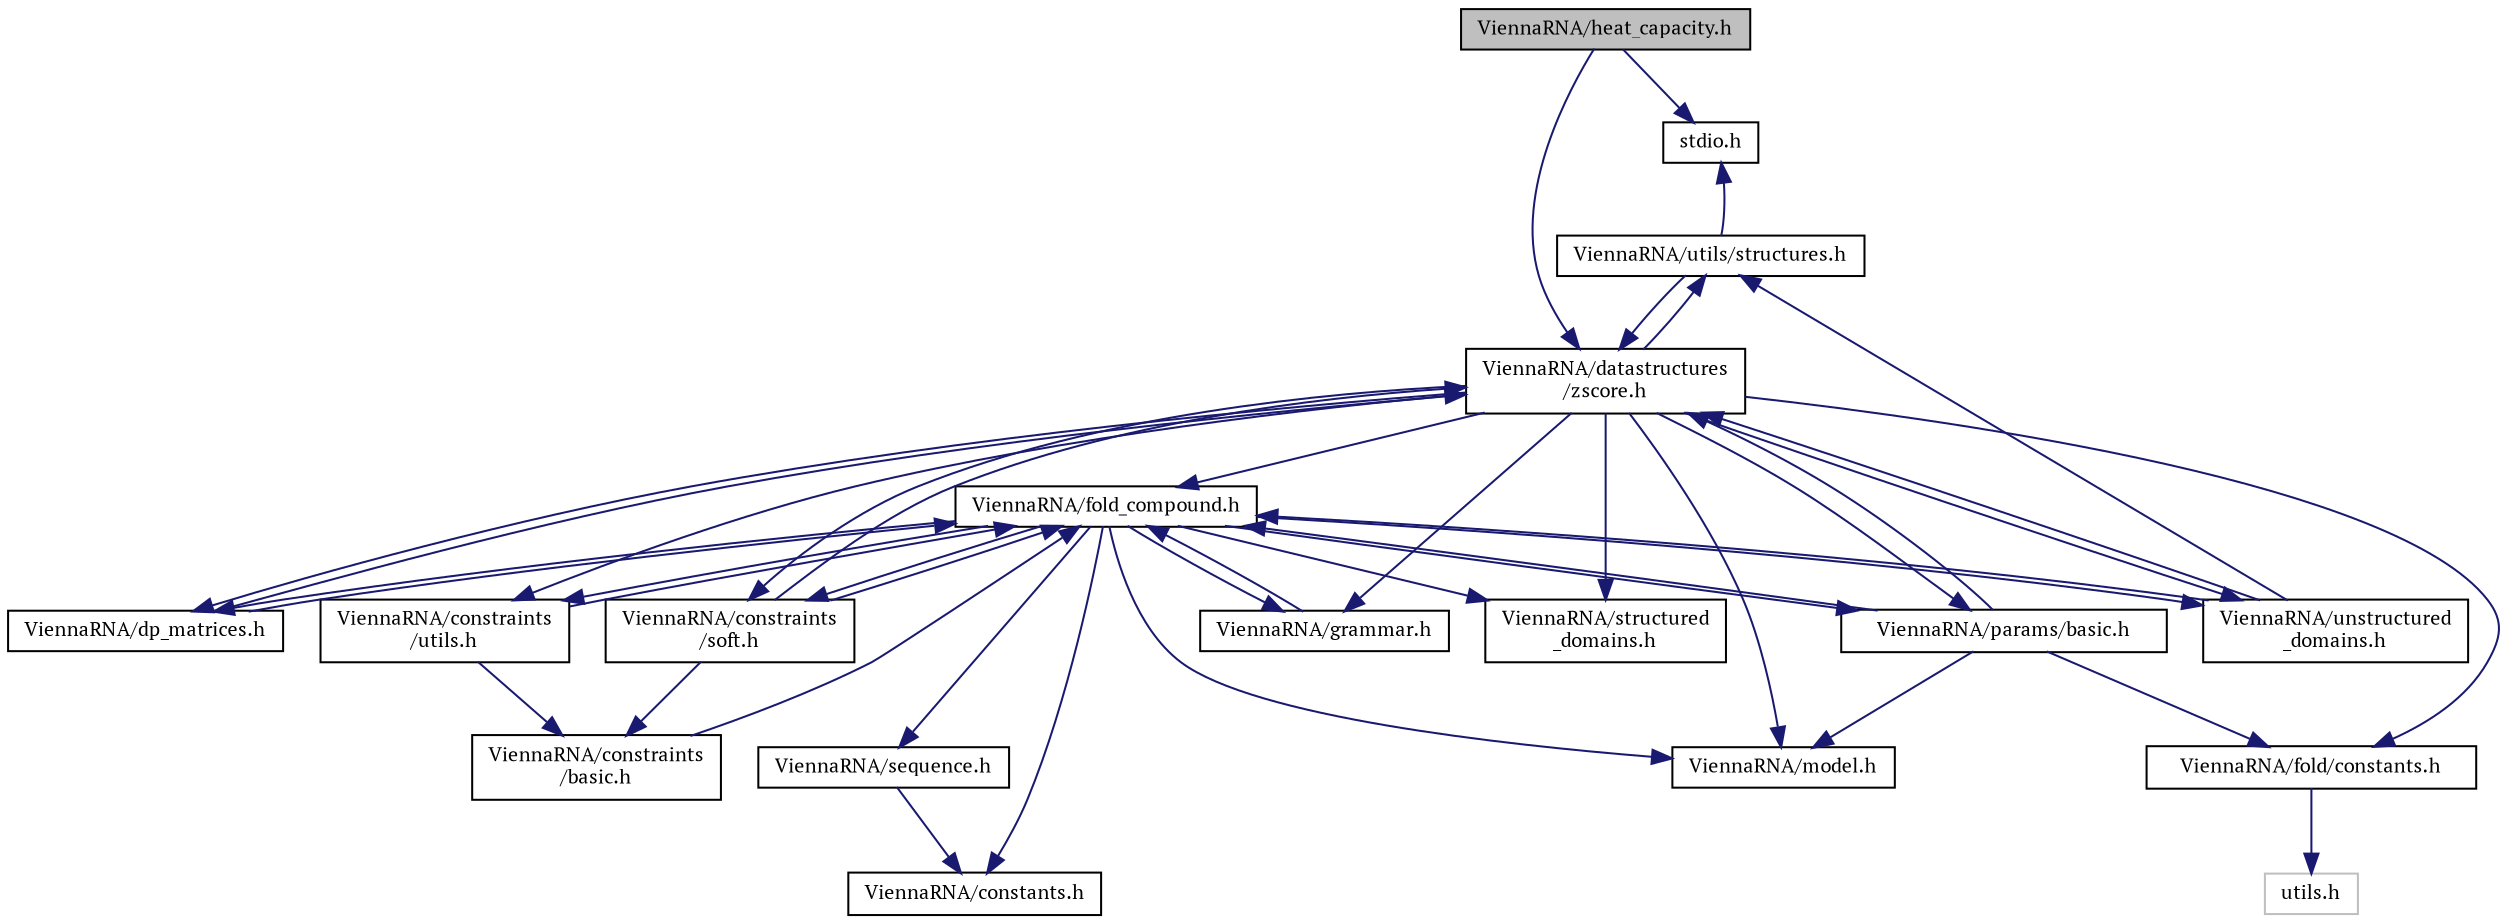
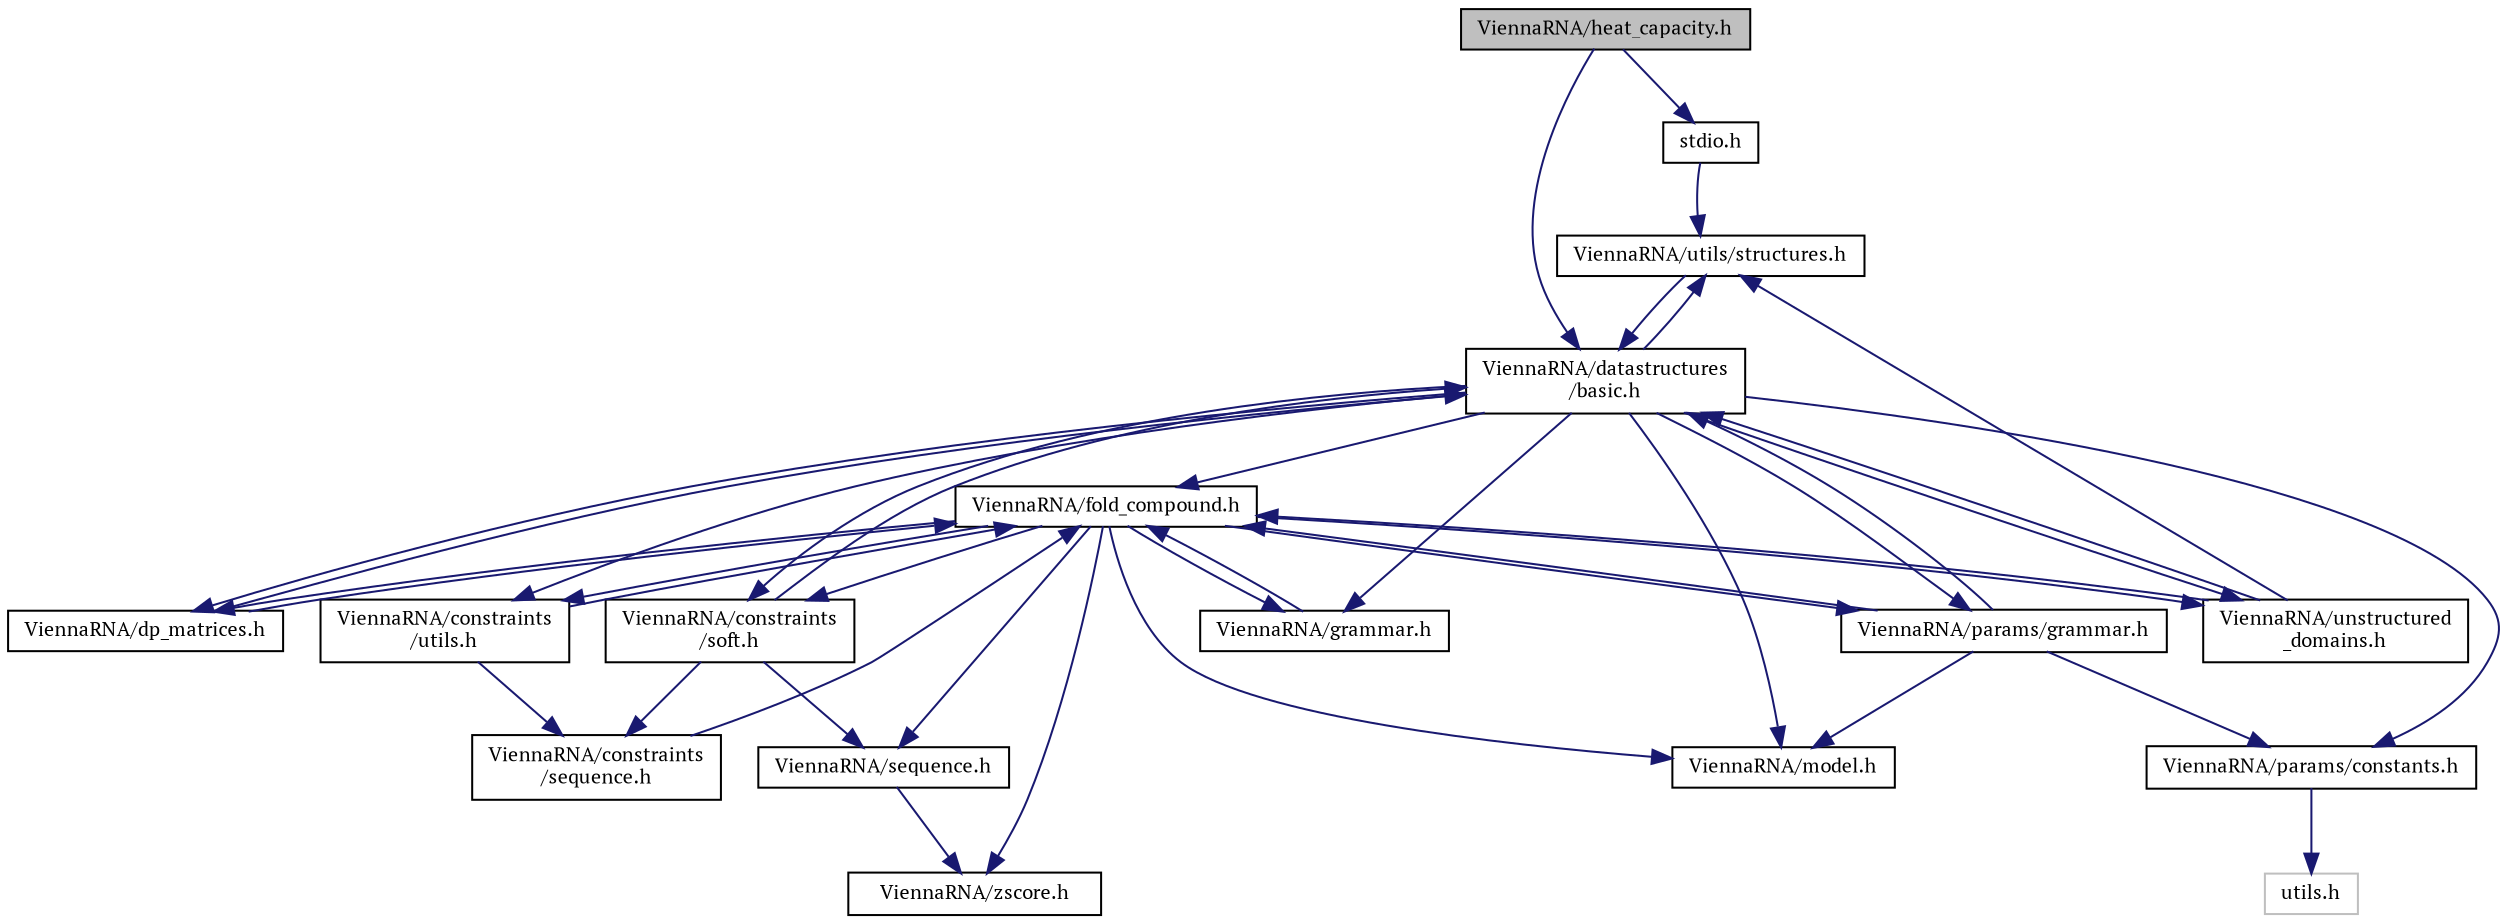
edge "ViennaRNA/utils/structures.h" -> "stdio.h": reversed
node "ViennaRNA/datastructures /zscore.h": label "ViennaRNA/datastructures /zscore.h" -> "ViennaRNA/datastructures /basic.h"
edge "ViennaRNA/constraints /soft.h" -> "ViennaRNA/fold_compound.h": now "ViennaRNA/constraints /soft.h" -> "ViennaRNA/sequence.h"
node "ViennaRNA/structured _domains.h": removed
node "ViennaRNA/params/basic.h": label "ViennaRNA/params/basic.h" -> "ViennaRNA/params/grammar.h"
node "ViennaRNA/constraints /basic.h": label "ViennaRNA/constraints /basic.h" -> "ViennaRNA/constraints /sequence.h"
node "ViennaRNA/fold/constants.h": label "ViennaRNA/fold/constants.h" -> "ViennaRNA/params/constants.h"
node "ViennaRNA/constants.h": label "ViennaRNA/constants.h" -> "ViennaRNA/zscore.h"
